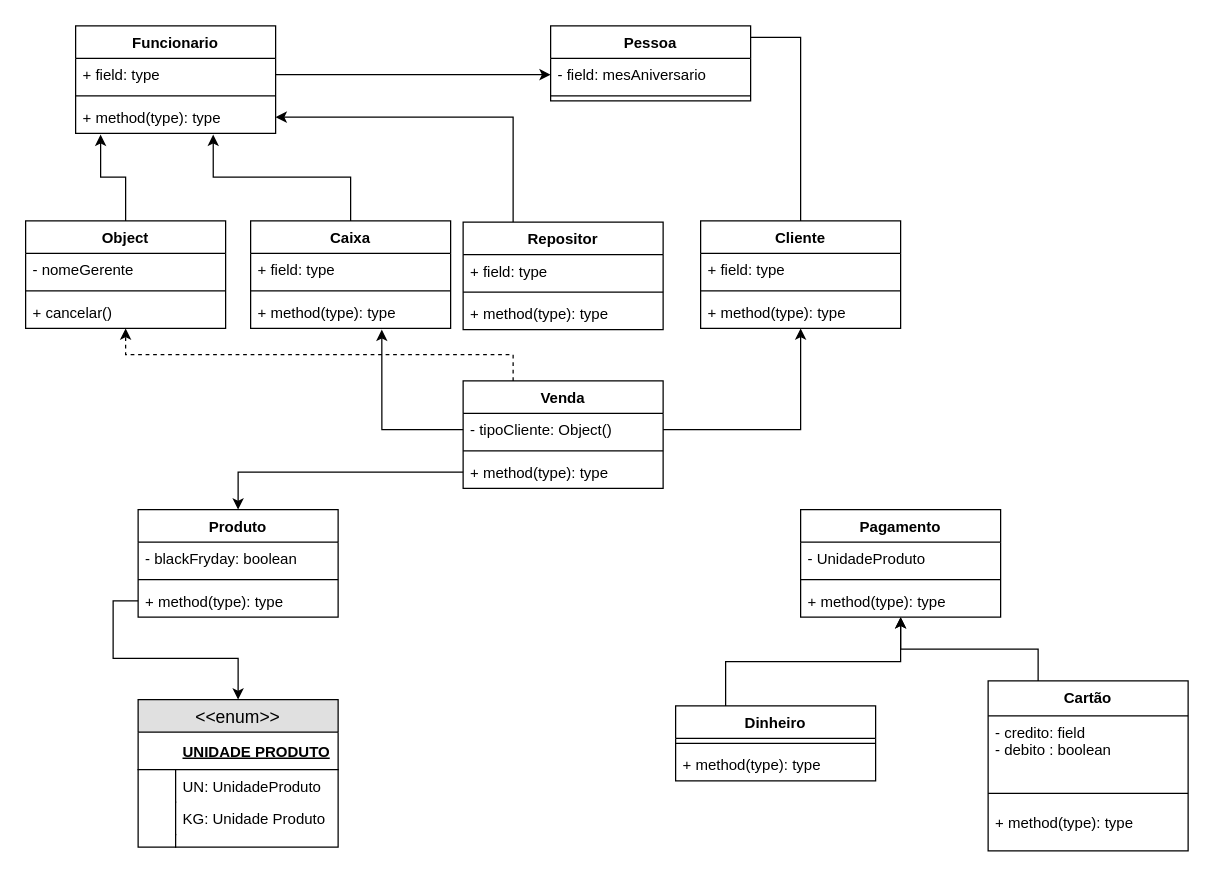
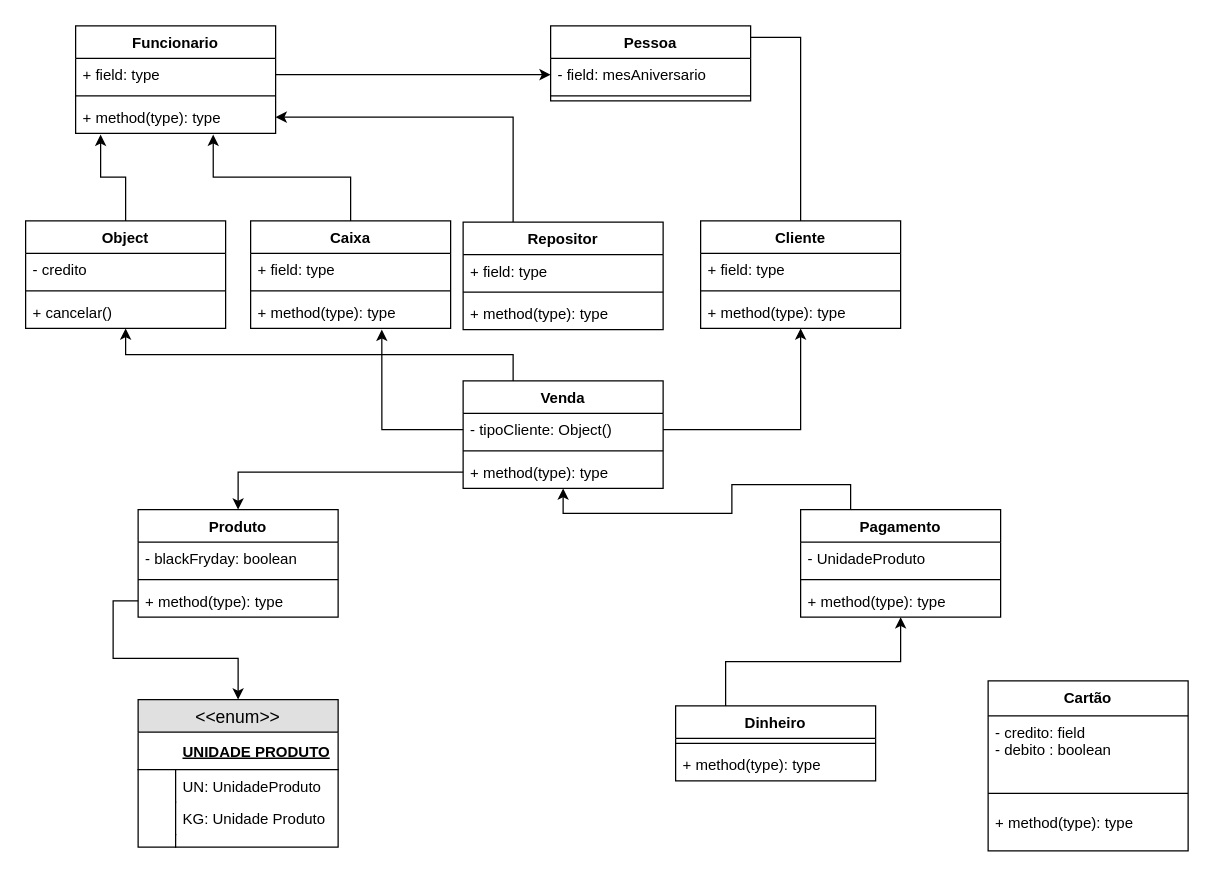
node "- nomeGerente": label "- nomeGerente" -> "- credito"
edge "Venda" -> "Object": style dashed -> solid
edge "Pagamento" -> "Venda": added
edge "Cartão" -> "Pagamento": removed
